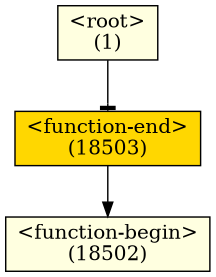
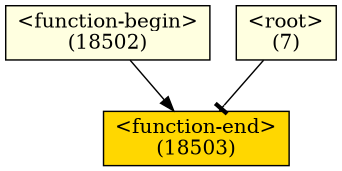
node "<root> (1)": label "<root> (1)" -> "<root> (7)"
edge "<function-end> (18503)" -> "<function-begin> (18502)": reversed
